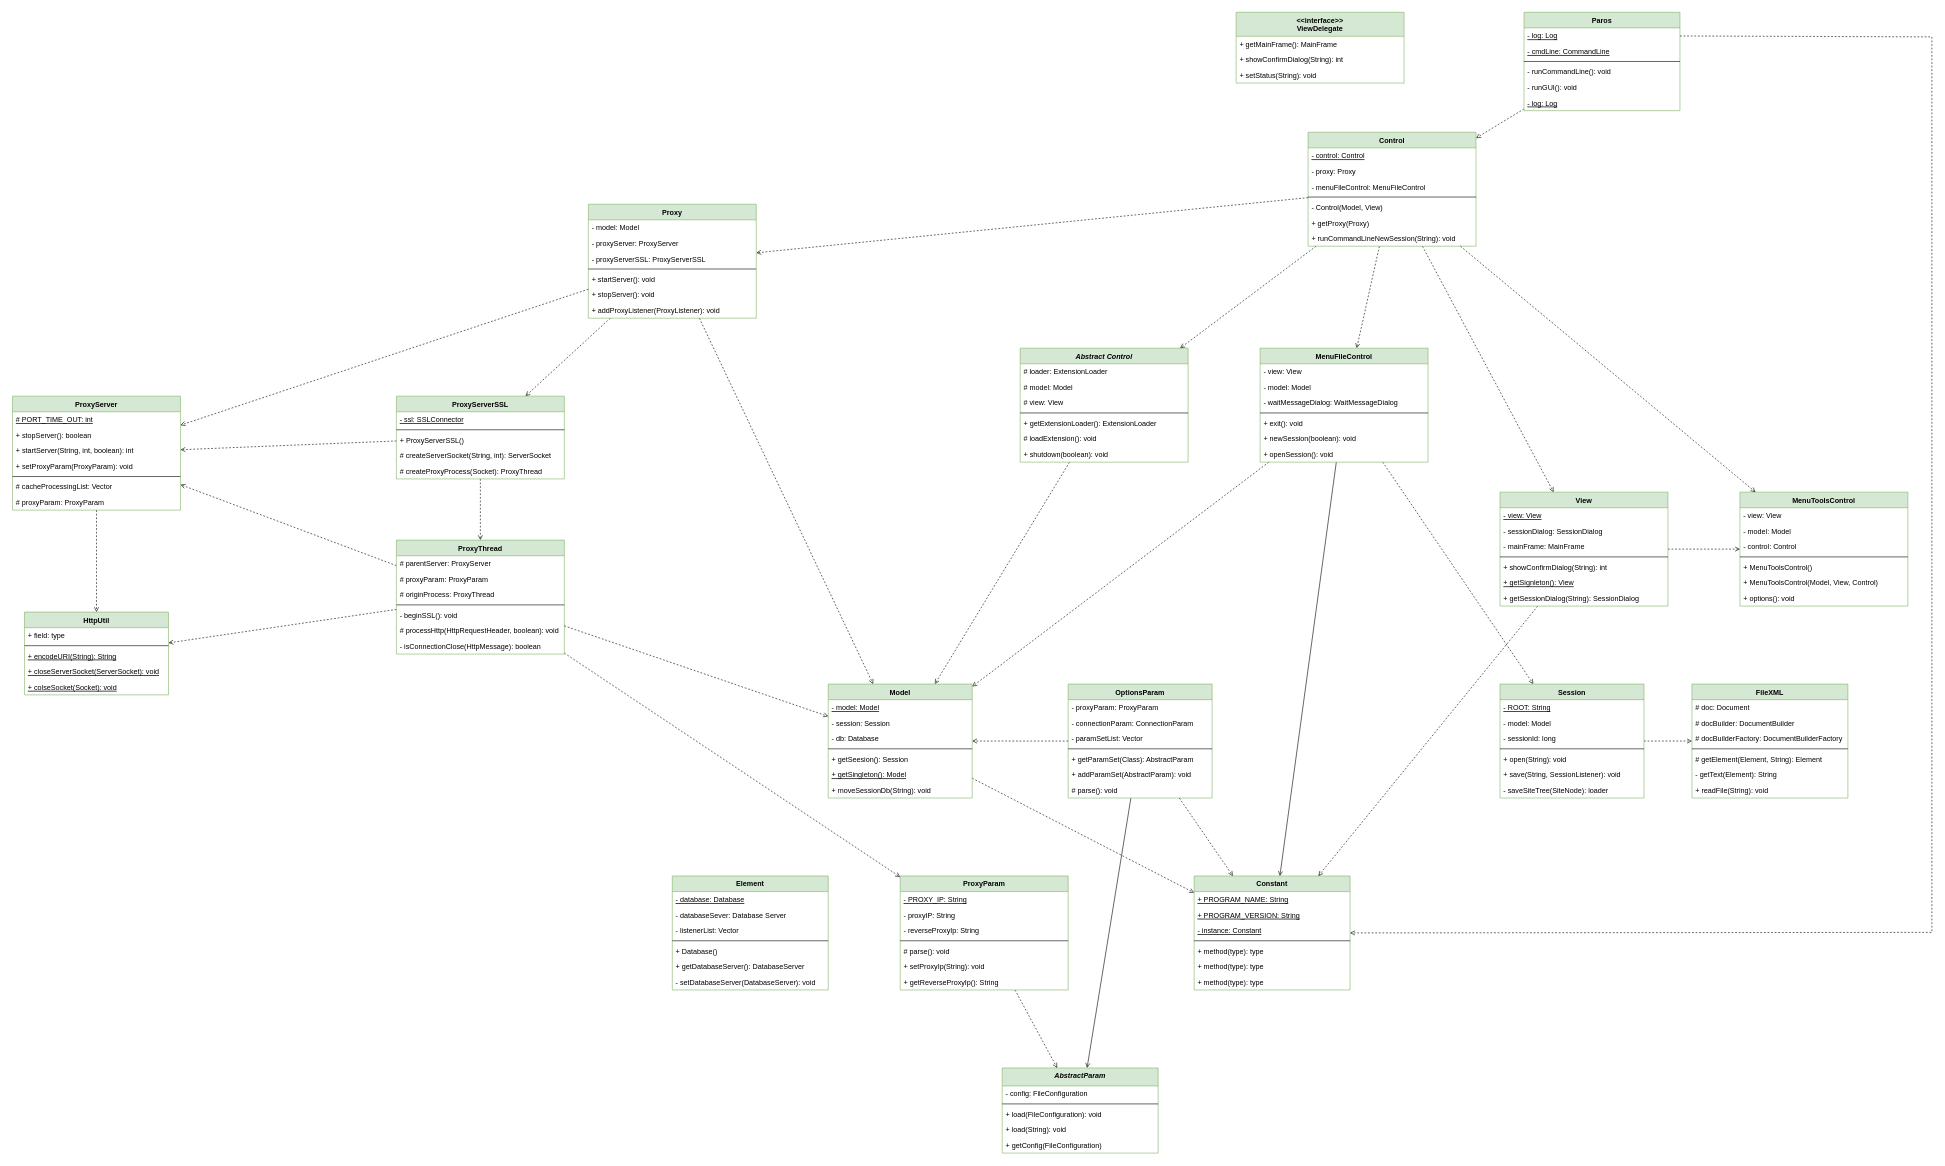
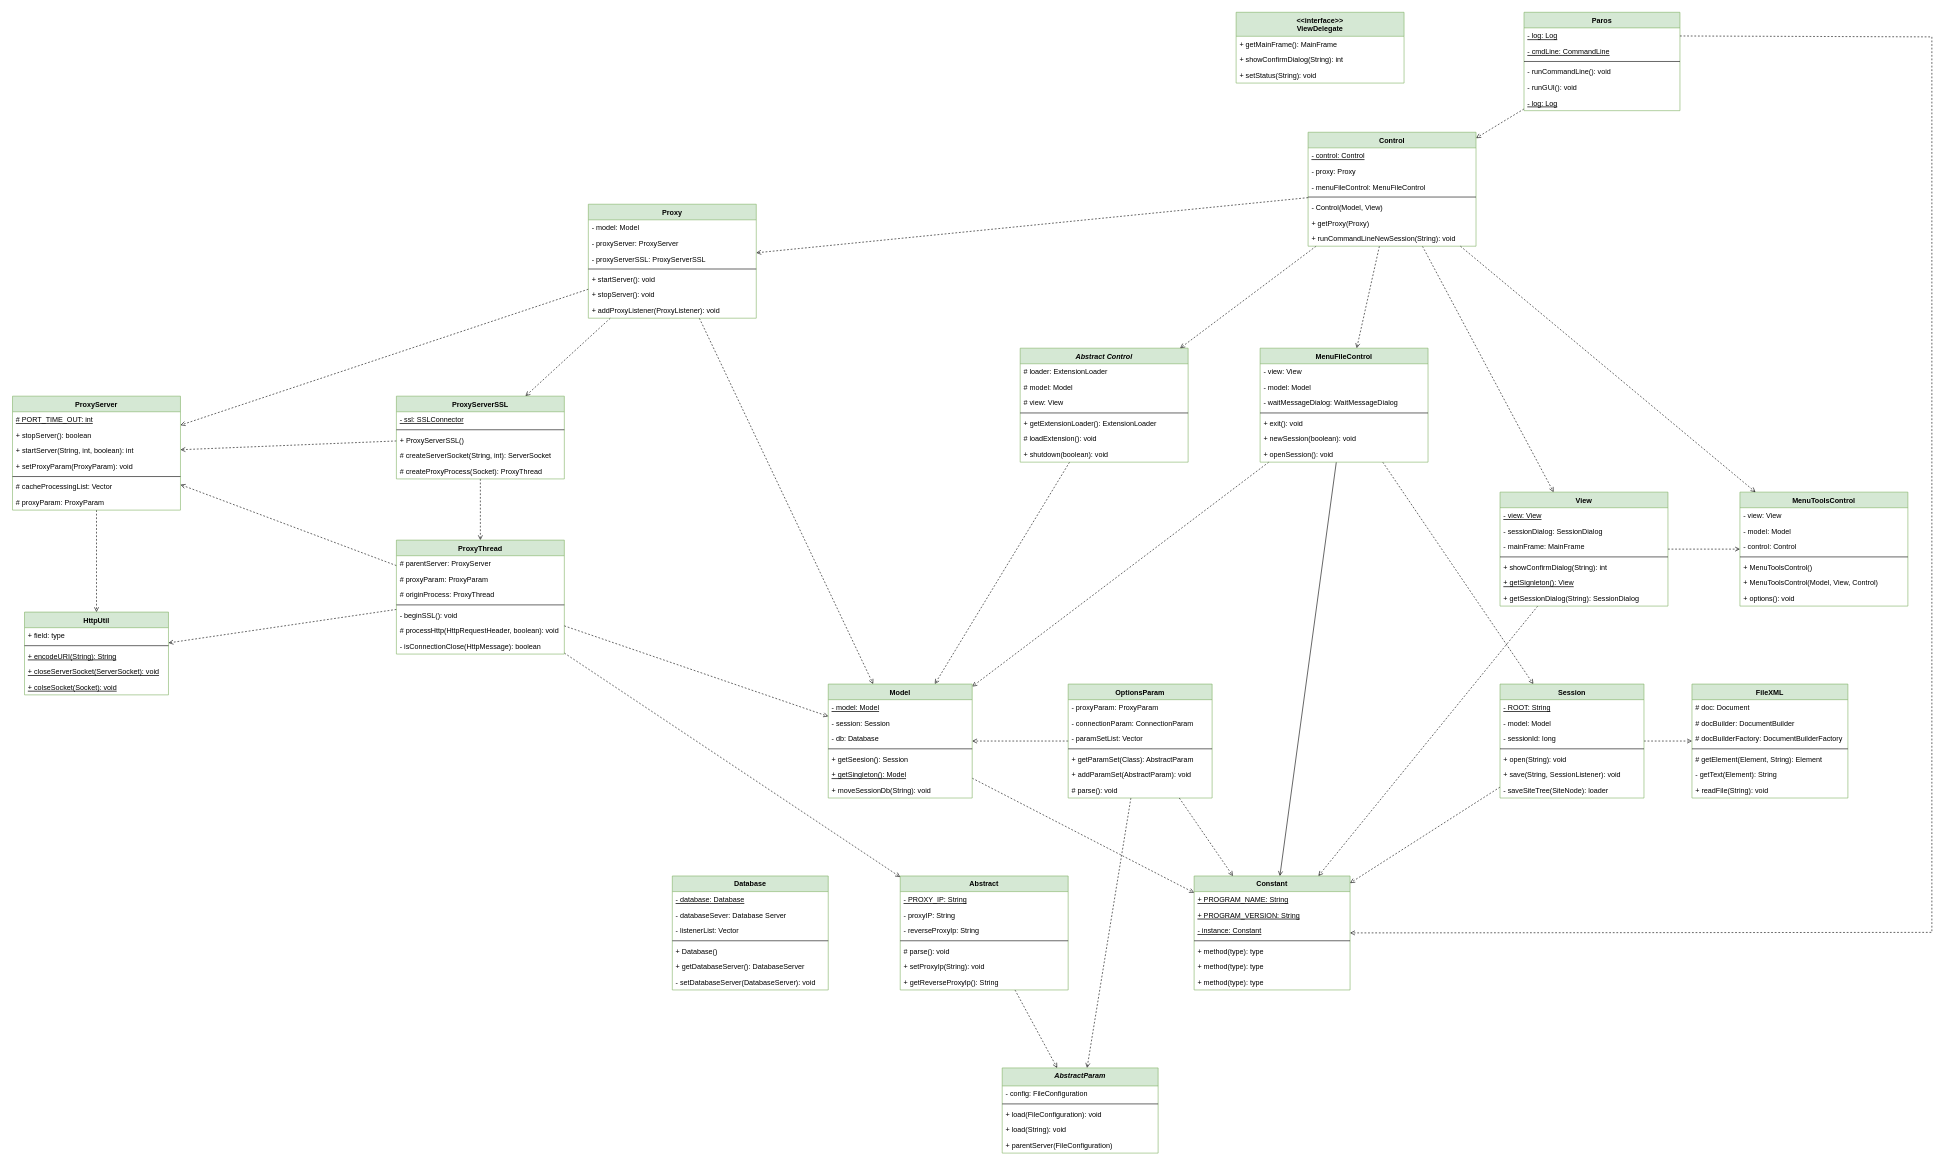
edge "Session" -> "Constant": added
node "Element": label "Element" -> "Database"
node "ProxyParam": label "ProxyParam" -> "Abstract"
edge "OptionsParam" -> "AbstractParam": style solid -> dashed
node "+ getConfig(FileConfiguration)": label "+ getConfig(FileConfiguration)" -> "+ parentServer(FileConfiguration)"
